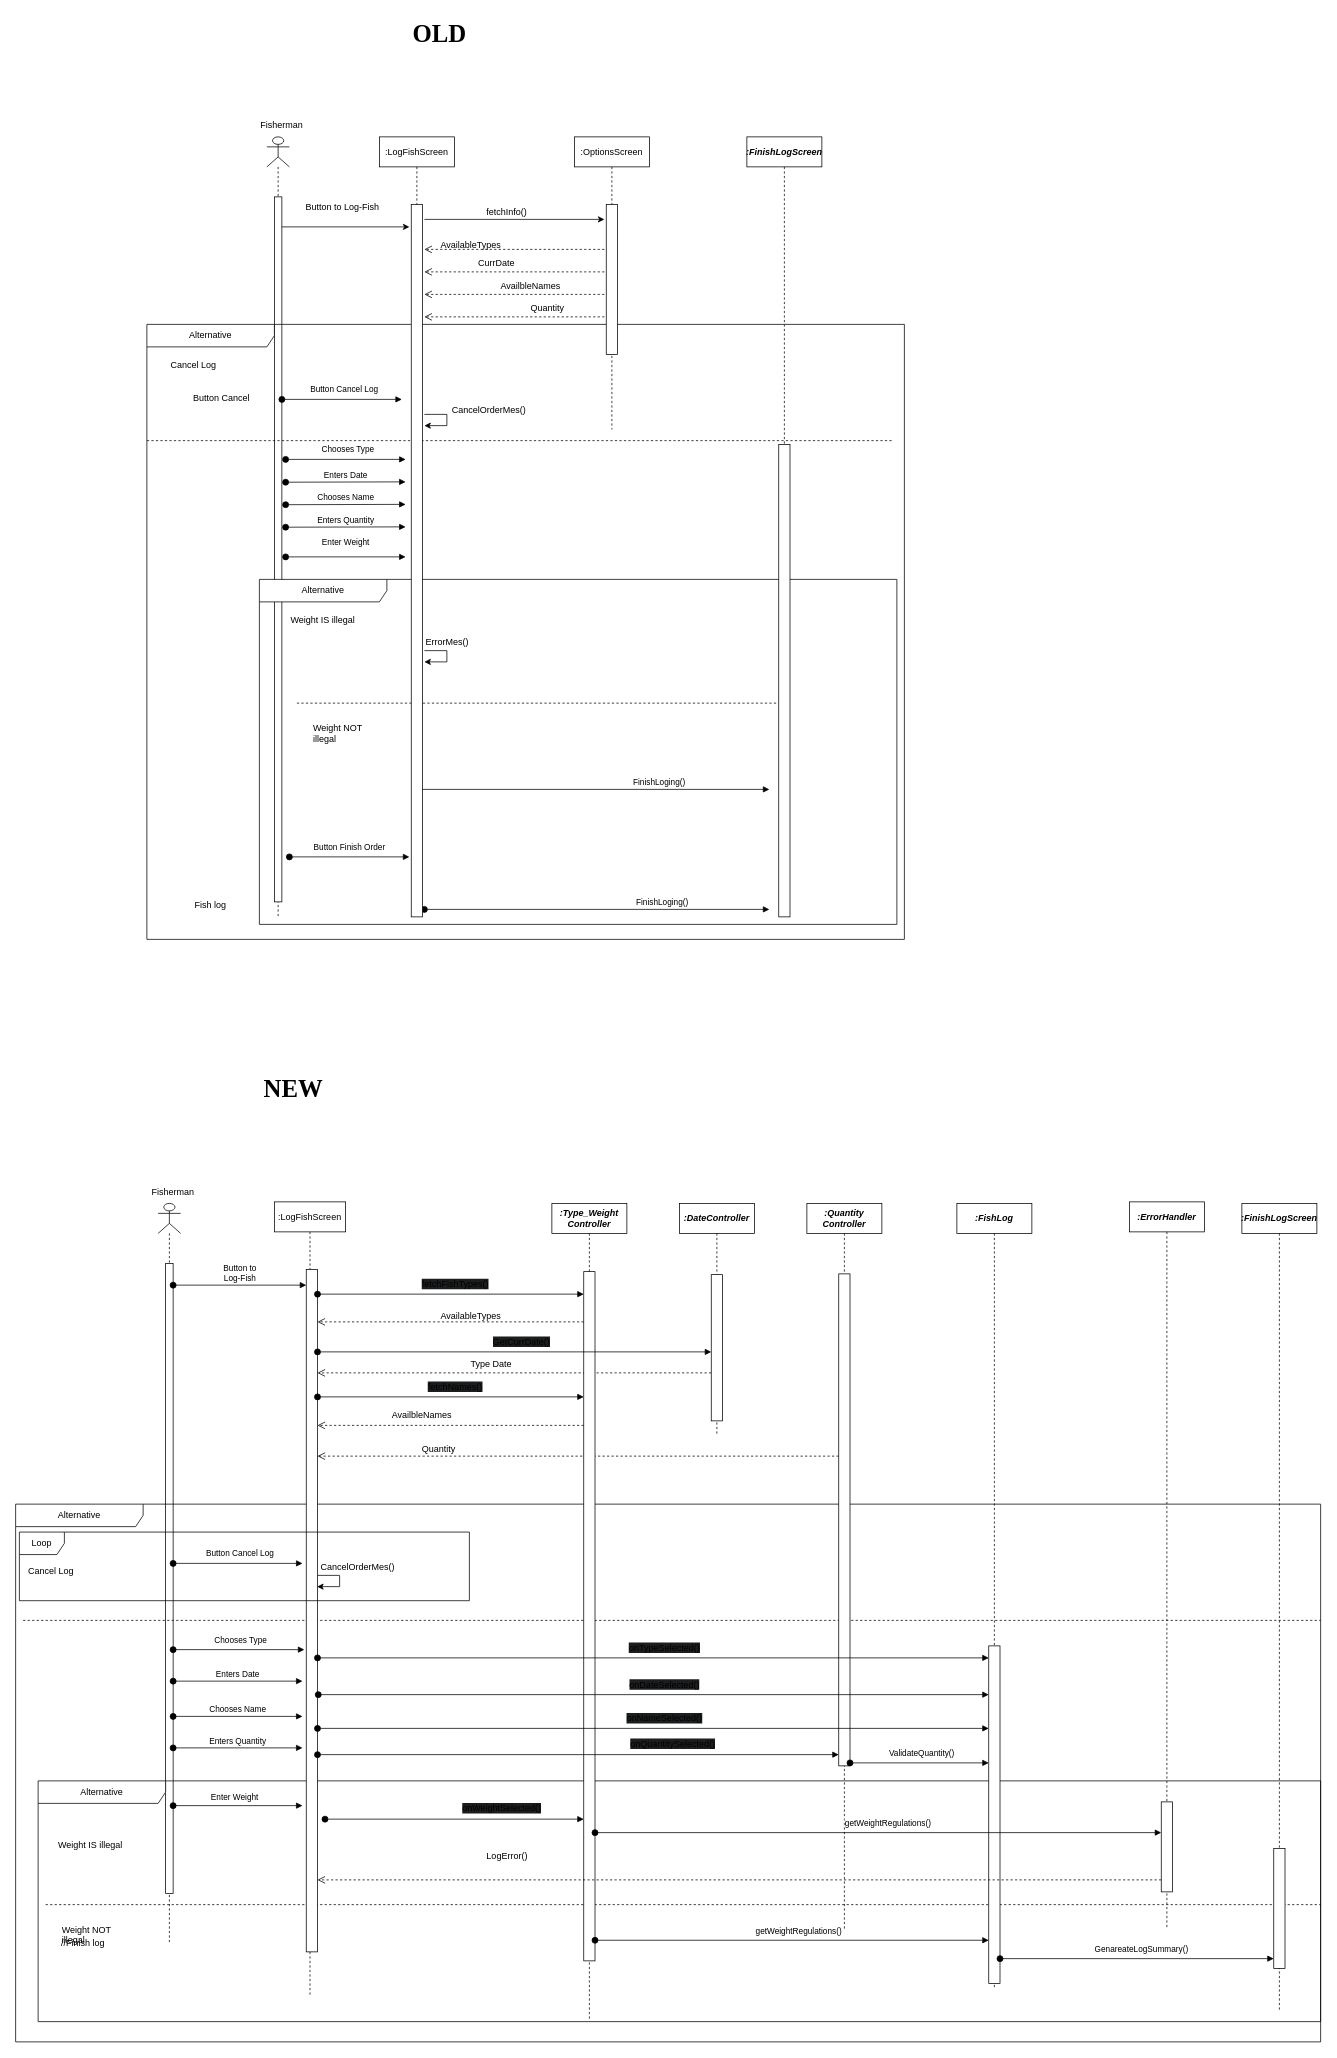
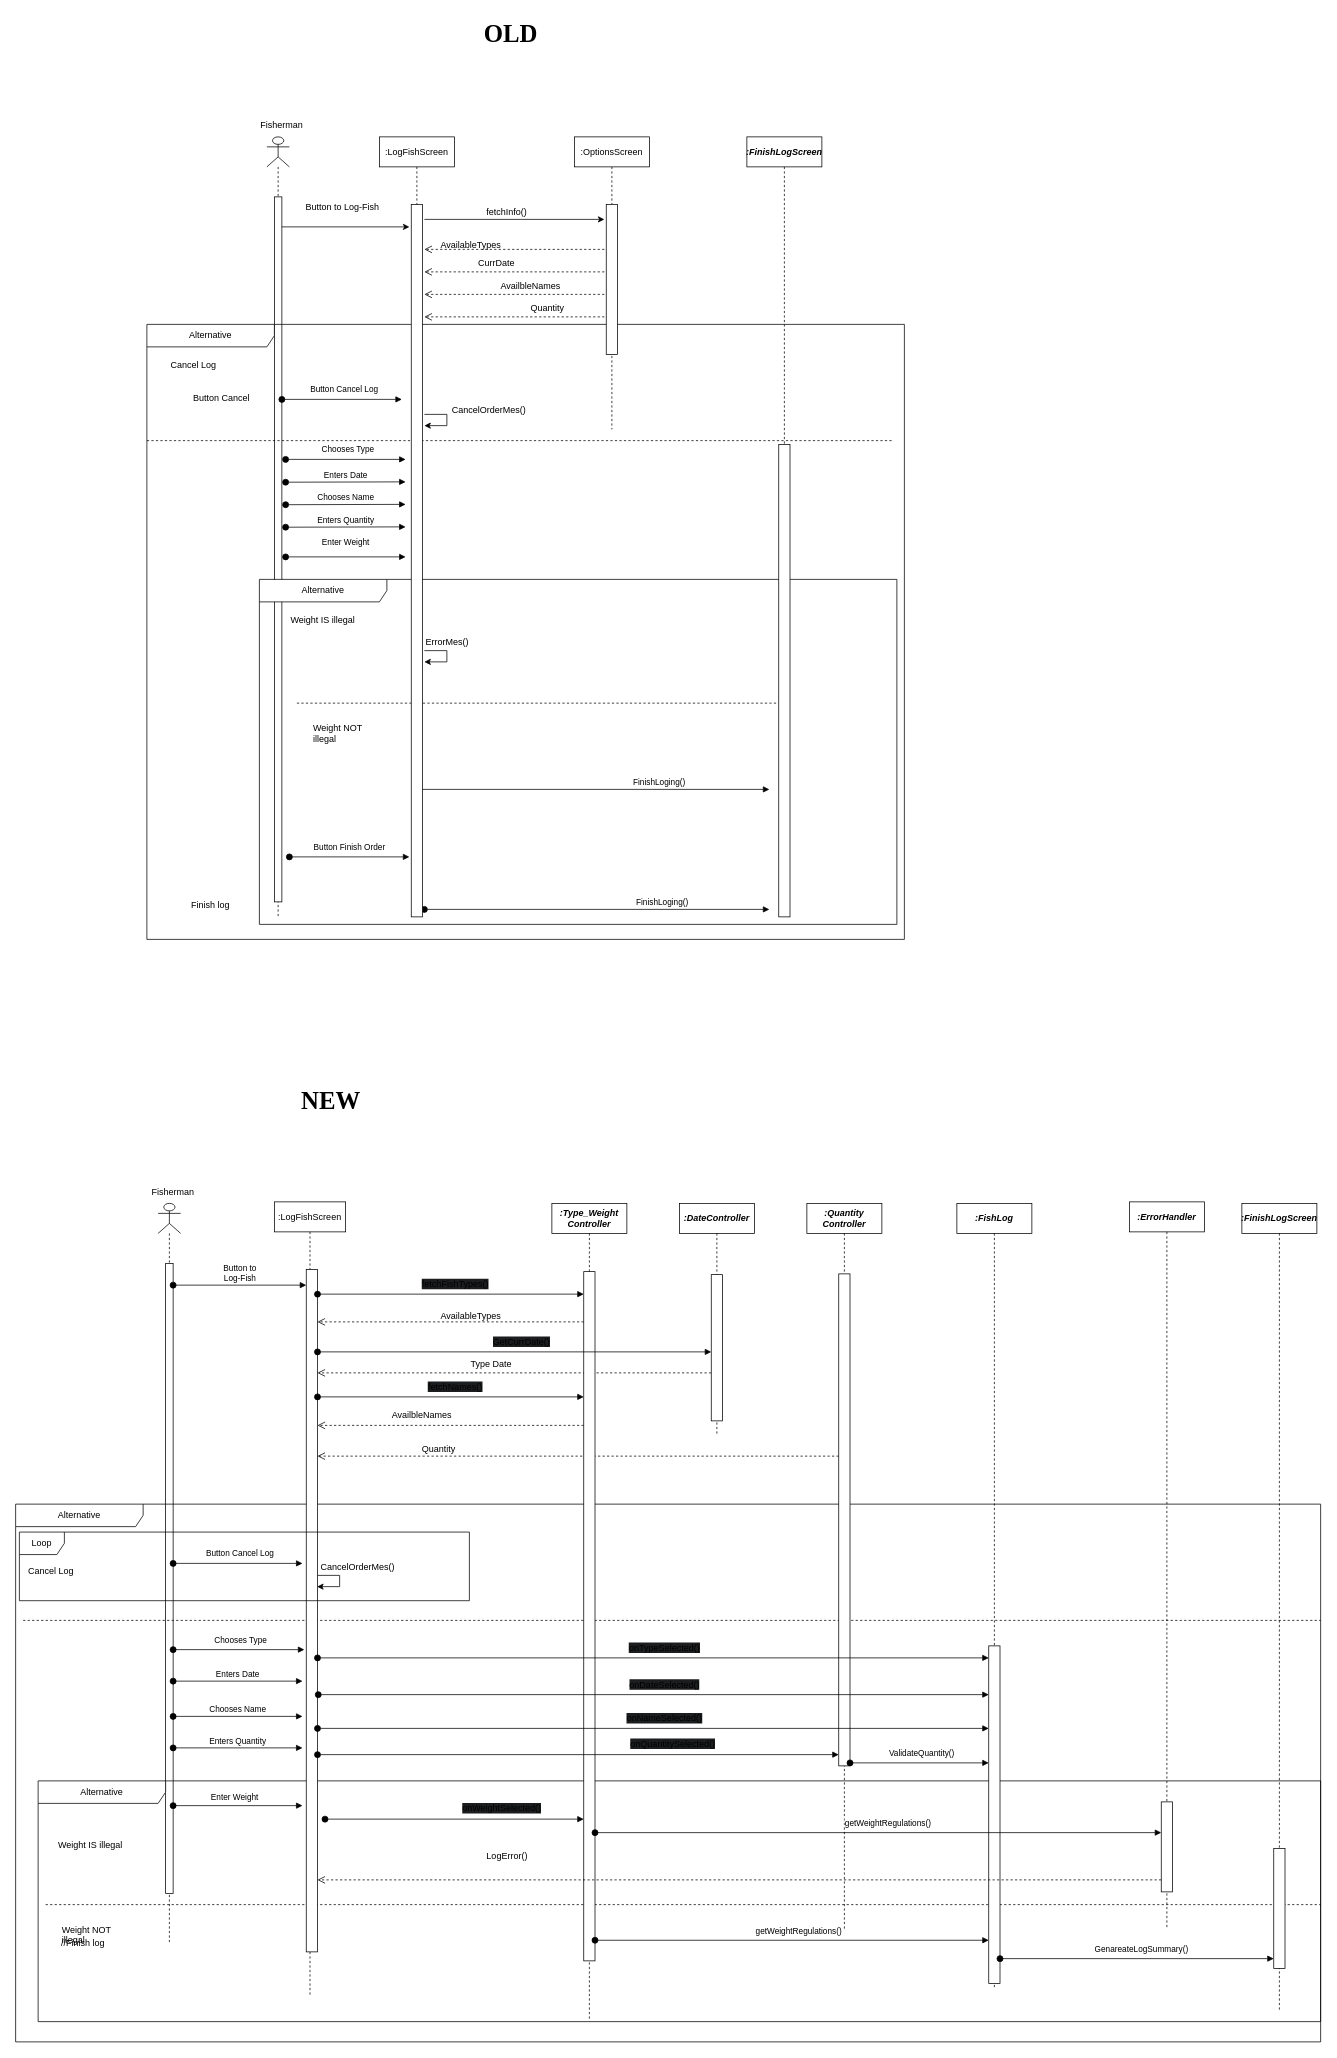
node "OLD": moved (439, 34) -> (510, 34)
node "Fish log": label "Fish log" -> "Finish log"
node "NEW": moved (293, 1089) -> (330, 1101)
